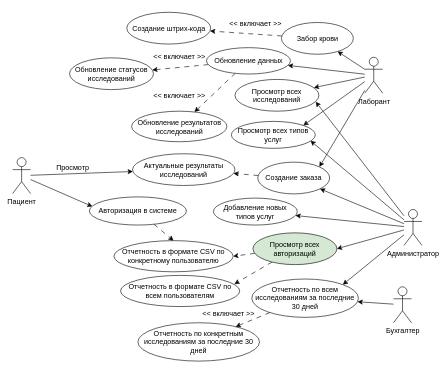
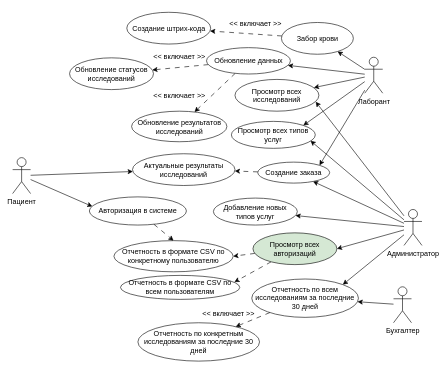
node "Просмотр": removed
node "Создание заказа": size 72x32 -> 72x21
node "Отчетность в формате CSV по всем пользователям": size 119x31 -> 119x24
